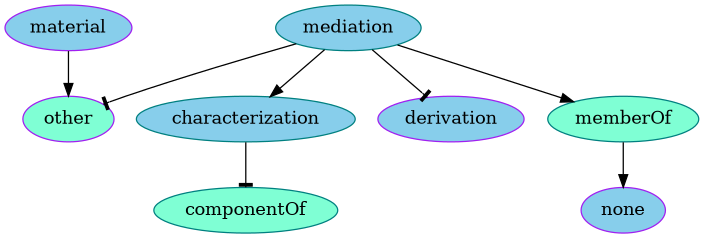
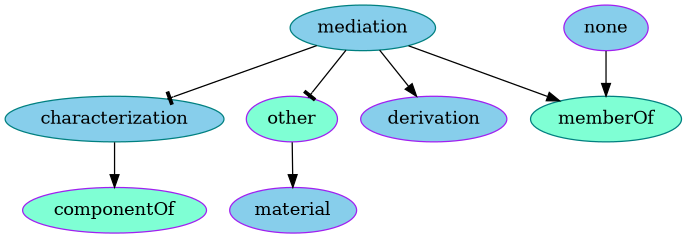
edge "material" -> "other": reversed
edge "mediation" -> "characterization": arrowhead normal -> tee
edge "mediation" -> "derivation": arrowhead tee -> normal
edge "memberOf" -> "none": reversed
edge "characterization" -> "componentOf": arrowhead tee -> normal
node "componentOf": color teal -> purple
